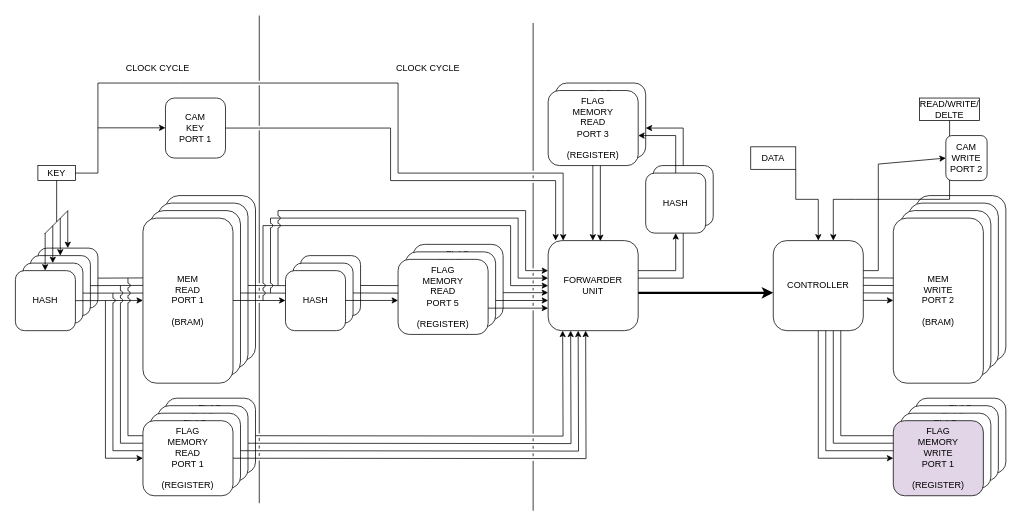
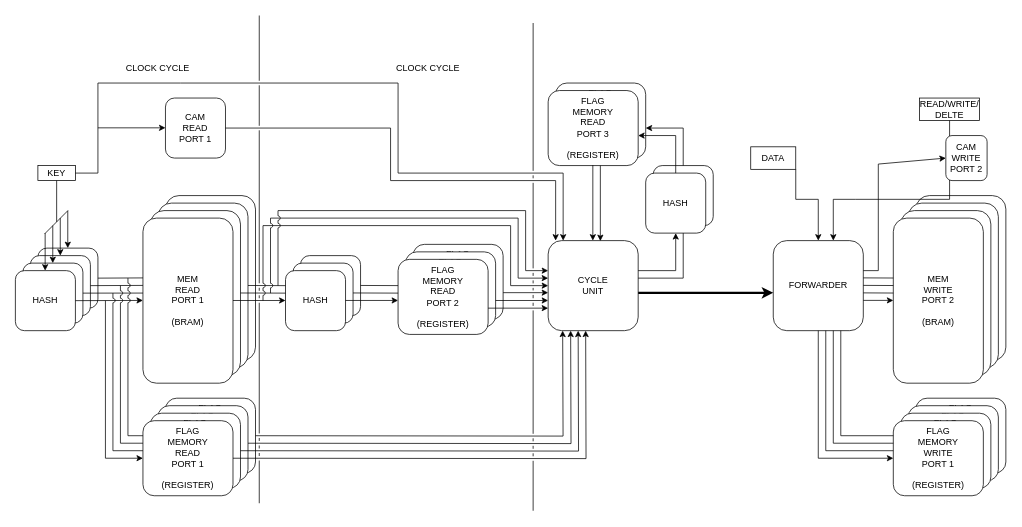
node "CAM KEY PORT 1": label "CAM KEY PORT 1" -> "CAM READ PORT 1"
node "FORWARDER UNIT": label "FORWARDER UNIT" -> "CYCLE UNIT"
node "CONTROLLER": label "CONTROLLER" -> "FORWARDER"
node "FLAG MEMORY READ PORT 5 (REGISTER)": label "FLAG MEMORY READ PORT 5 (REGISTER)" -> "FLAG MEMORY READ PORT 2 (REGISTER)"
node "FLAG MEMORY WRITE PORT 1 (REGISTER)": fillcolor #e1d5e7 -> #ffffff
